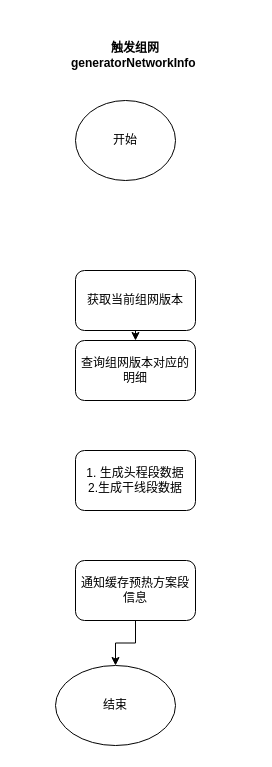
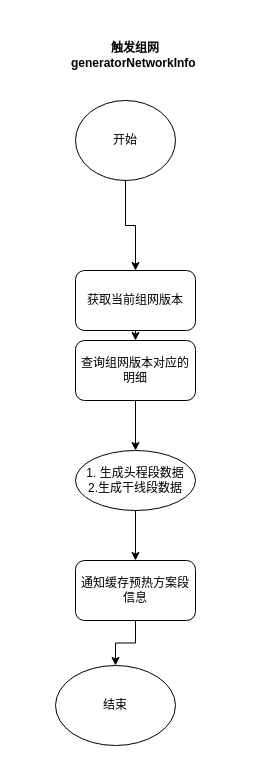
edge "开始" -> "获取当前组网版本": added
edge "查询组网版本对应的明细" -> "1. 生成头程段数据 2.生成干线段数据": added
node "1. 生成头程段数据 2.生成干线段数据": shape rounded rectangle -> ellipse
edge "1. 生成头程段数据 2.生成干线段数据" -> "通知缓存预热方案段信息": added
